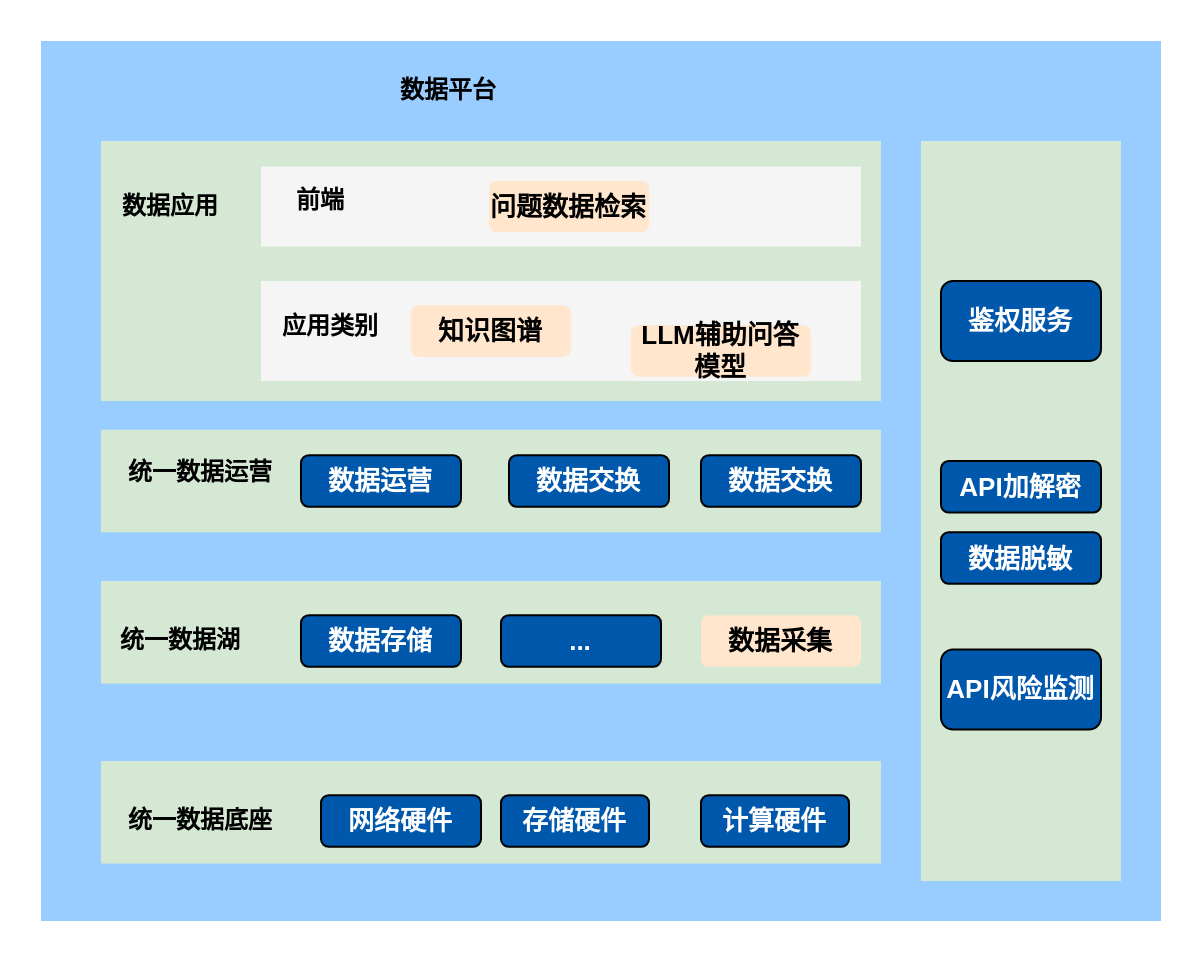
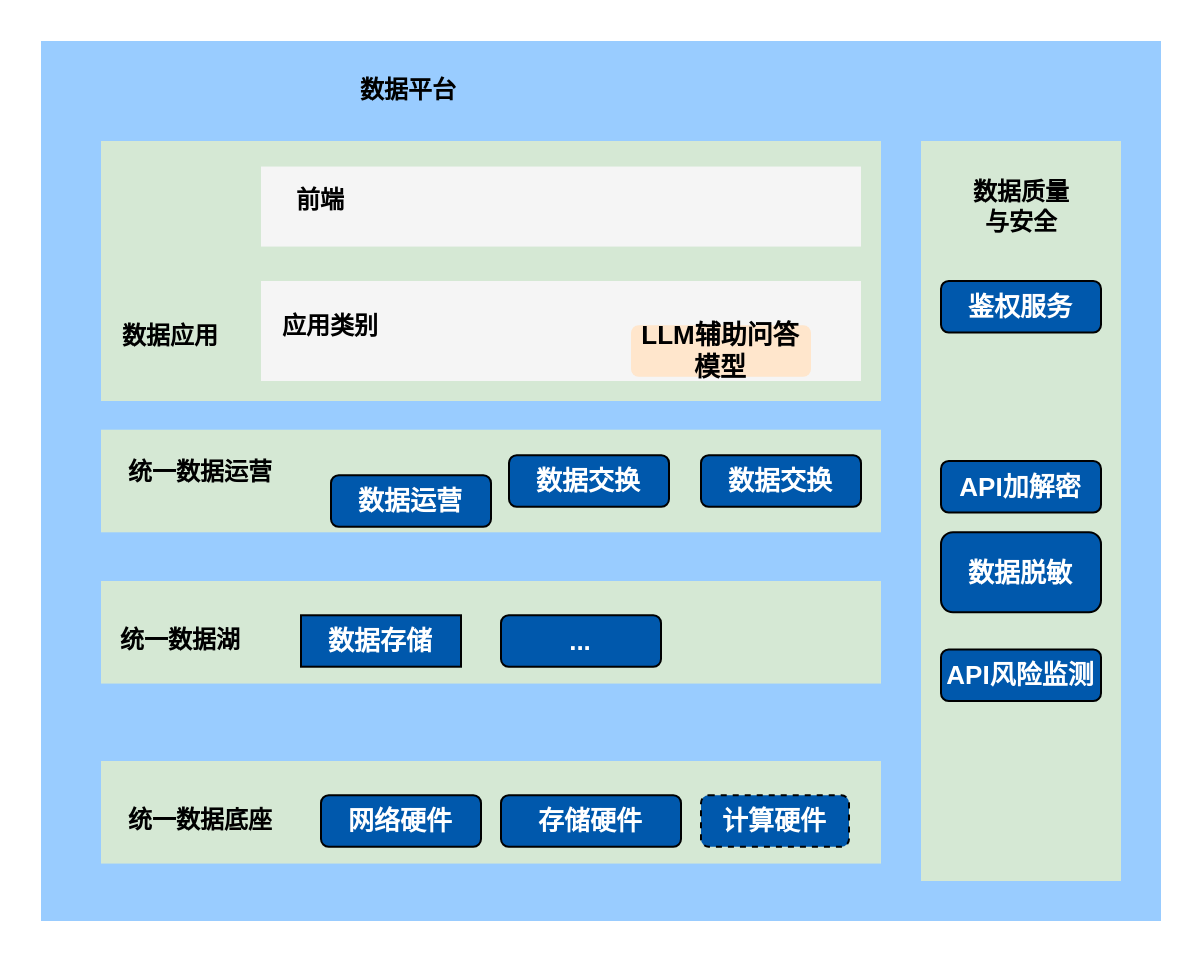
node "数据平台": moved (449, 91) -> (409, 91)
node "数据应用": moved (171, 207) -> (171, 337)
node "问题数据检索": removed
node "数据质量与安全": added
node "鉴权服务": size 160x80 -> 160x51
node "知识图谱": removed
node "数据运营": moved (381, 481) -> (411, 501)
node "数据脱敏": size 160x51 -> 160x80
node "数据存储": shape rounded rectangle -> rectangle
node "数据采集": removed
node "API风险监测": size 160x80 -> 160x51
node "存储硬件": size 148x51 -> 180x51
node "计算硬件": style solid -> dashed
